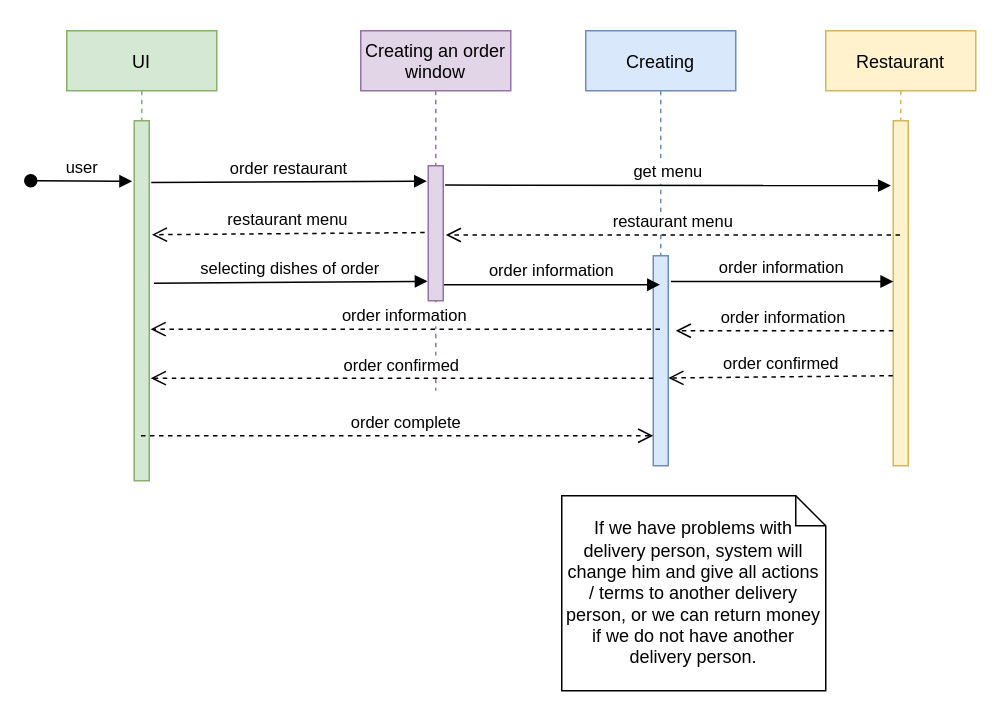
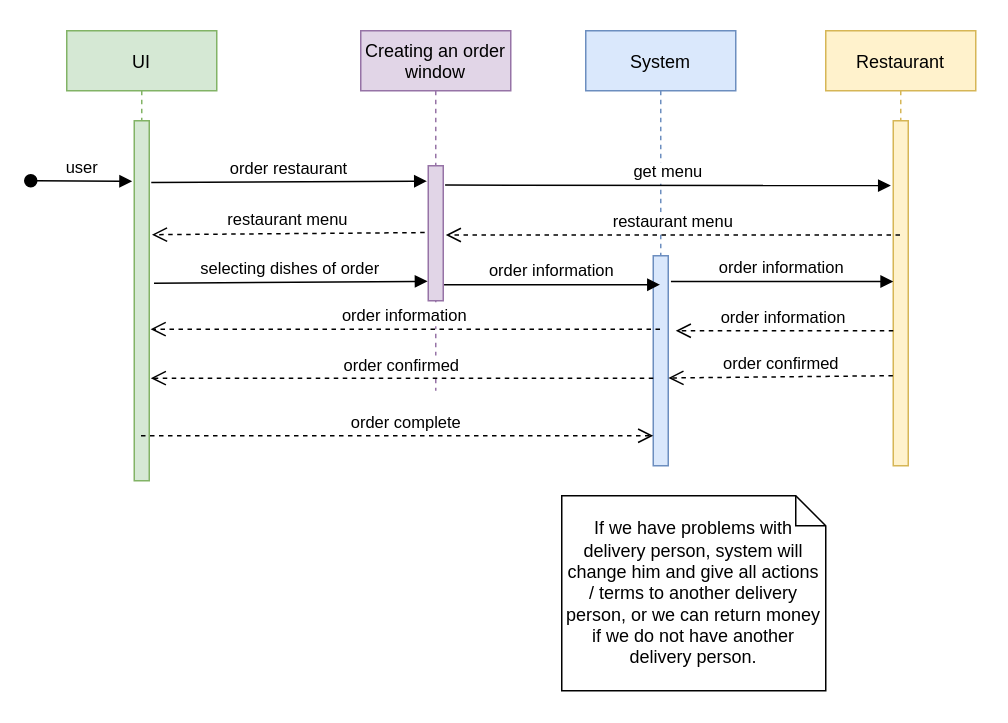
node "Creating": label "Creating" -> "System"
